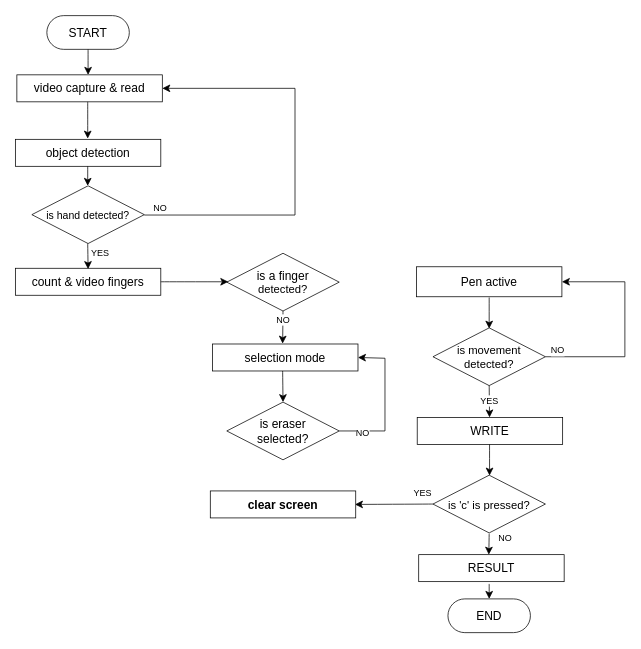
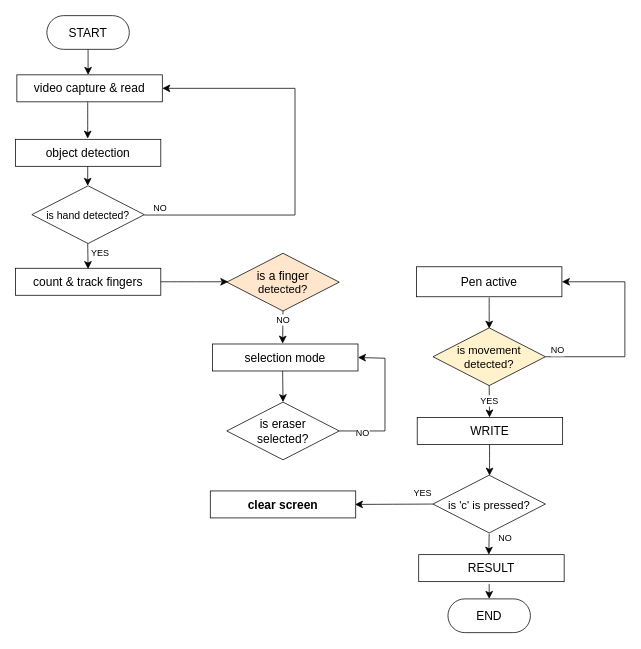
node "count & video fingers": label "count & video fingers" -> "count & track fingers"
node "is a finger detected?": fillcolor #ffffff -> #ffe6cc
node "is movement detected?": fillcolor #ffffff -> #fff2cc
